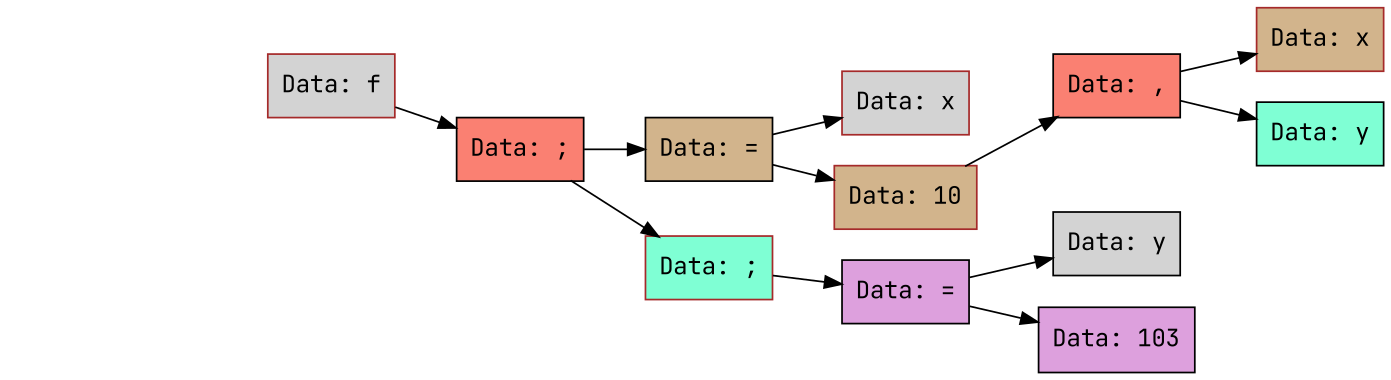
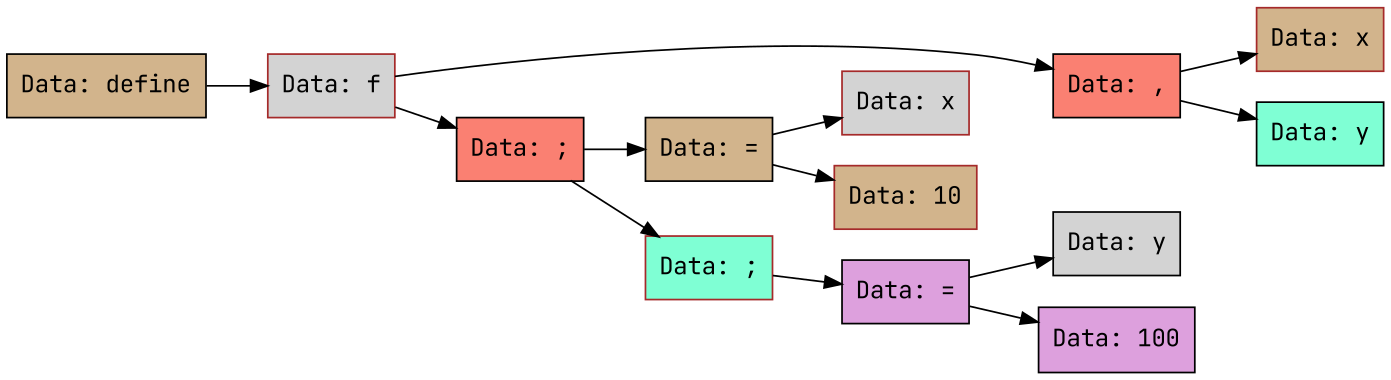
node "Data: define": added
edge "Data: 10" -> "Data: ,": now "Data: f" -> "Data: ,"
node "Data: 103": label "Data: 103" -> "Data: 100"
